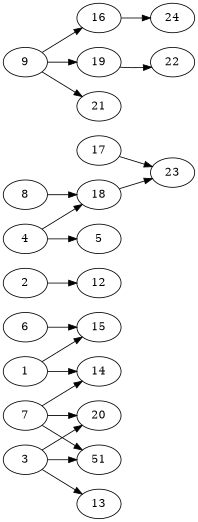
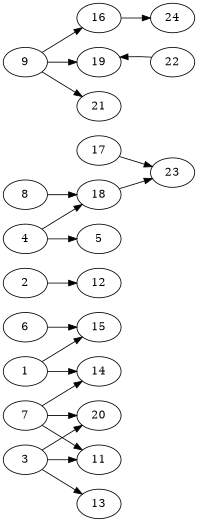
edge "19" -> "22": reversed
node "51": label "51" -> "11"
